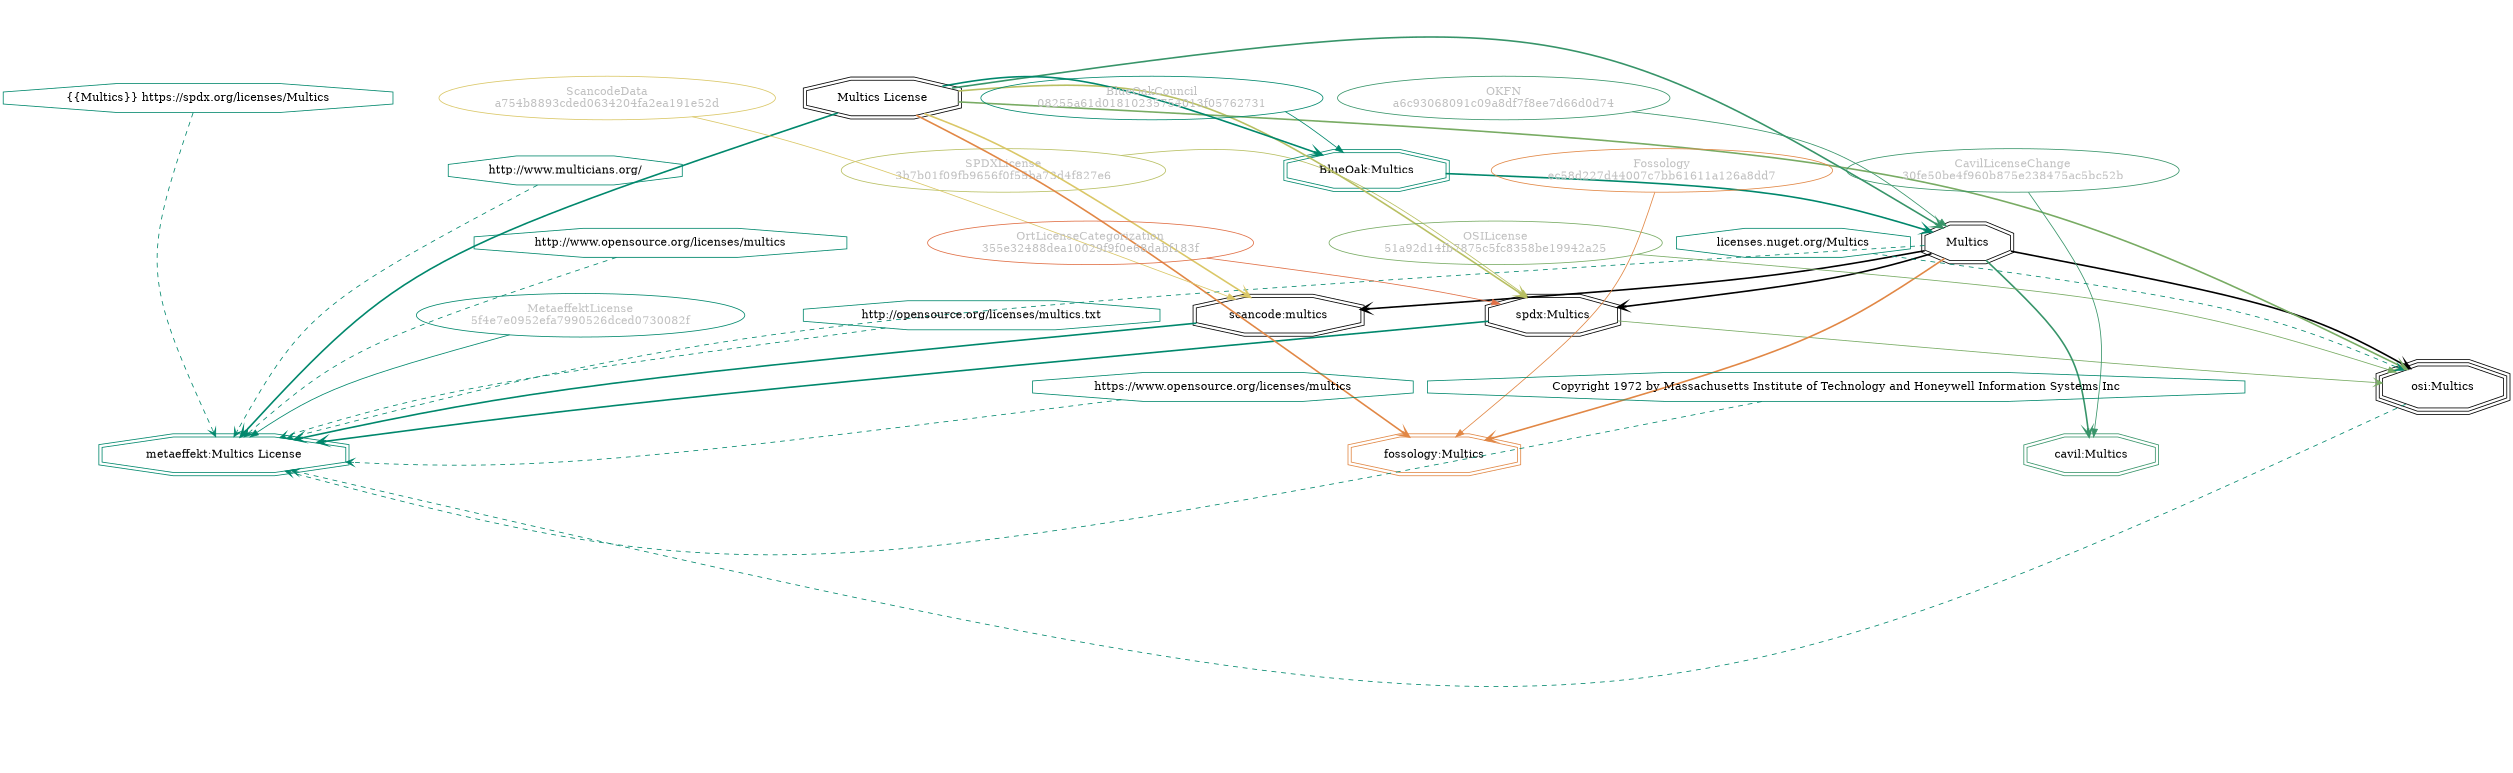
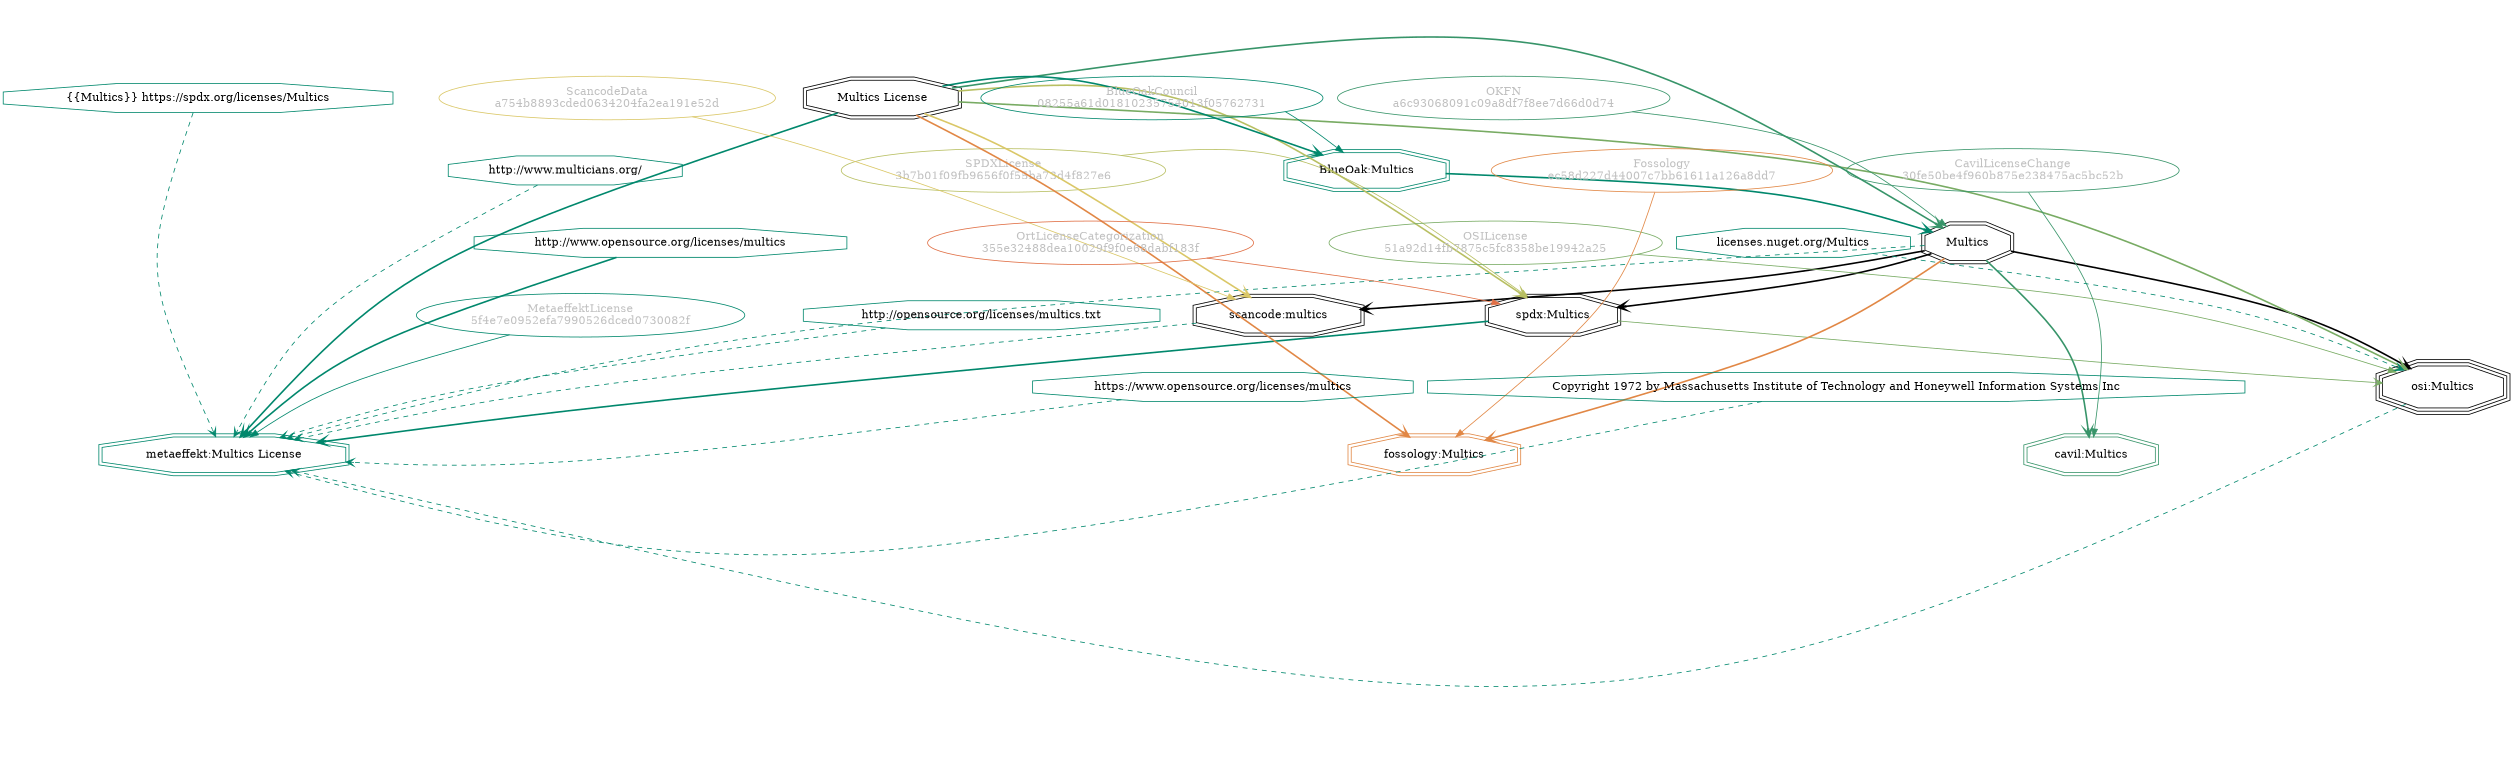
edge "http://www.opensource.org/licenses/multics" -> "metaeffekt:Multics License": style dashed -> bold
edge "scancode:multics" -> "metaeffekt:Multics License": style bold -> dashed
